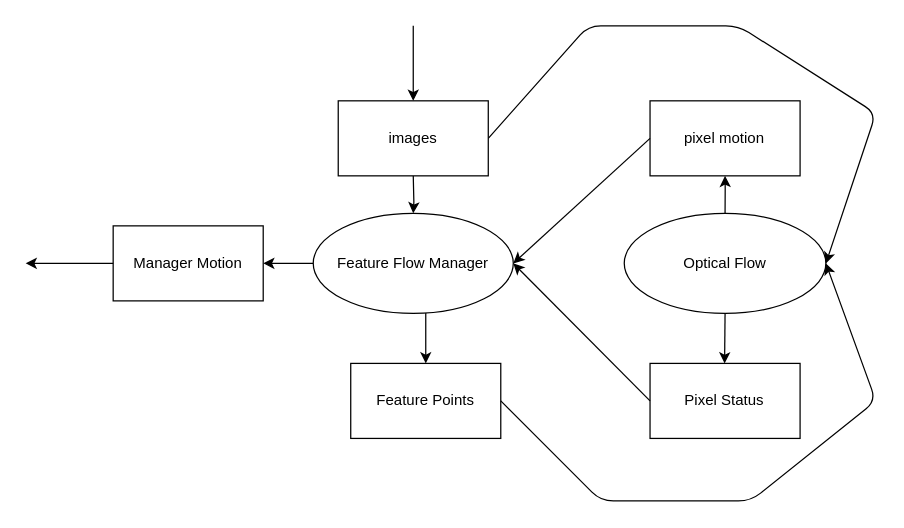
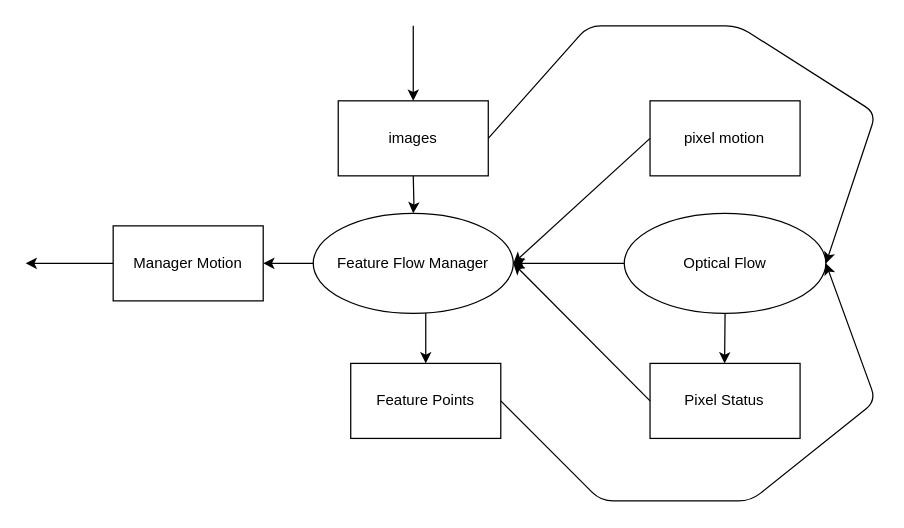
edge "Optical Flow" -> "pixel motion": now "Optical Flow" -> "Feature Flow Manager"
